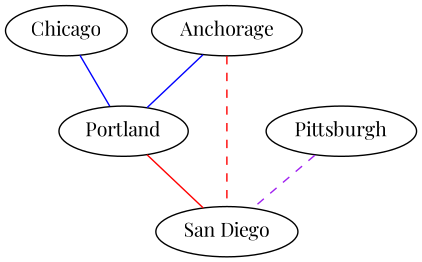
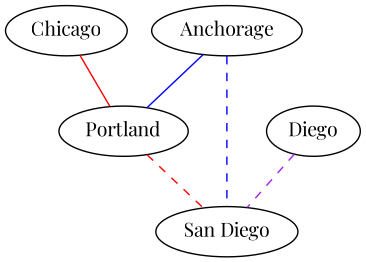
edge "Chicago" -- "Portland": color blue -> red
edge "Anchorage" -- "San Diego": color red -> blue
node "Pittsburgh": label "Pittsburgh" -> "Diego"
edge "Portland" -- "San Diego": style solid -> dashed
